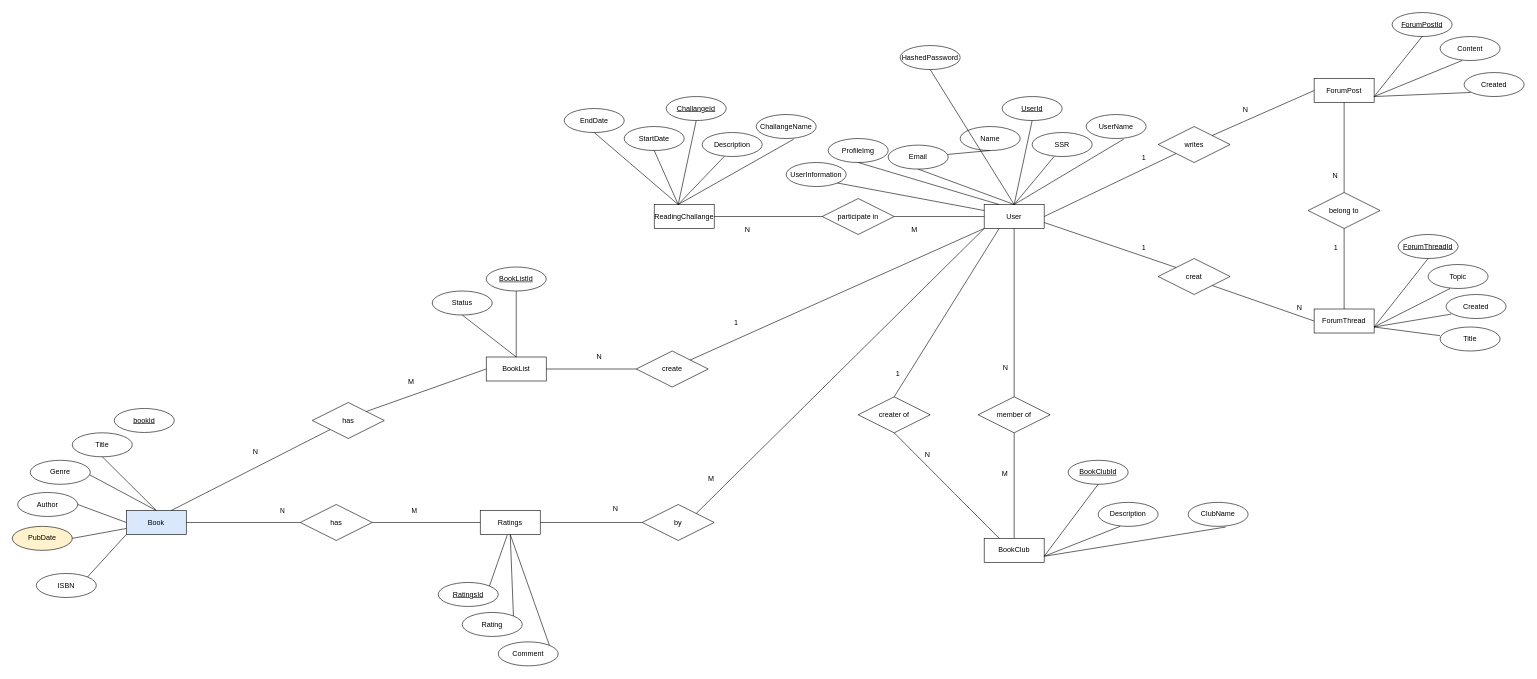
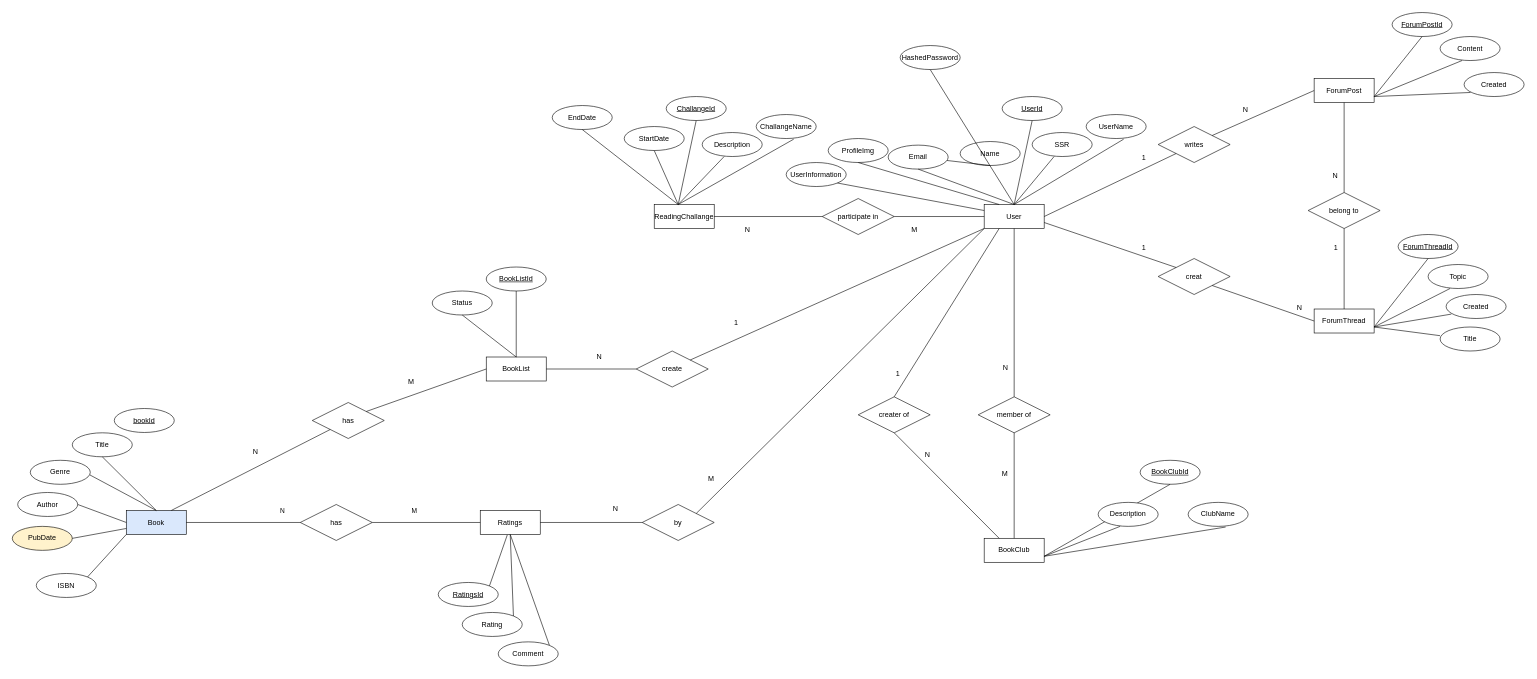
node "EndDate": moved (594, 120) -> (582, 117)
node "Name": moved (990, 138) -> (990, 153)
node "BookClubId": moved (1098, 472) -> (1170, 472)
